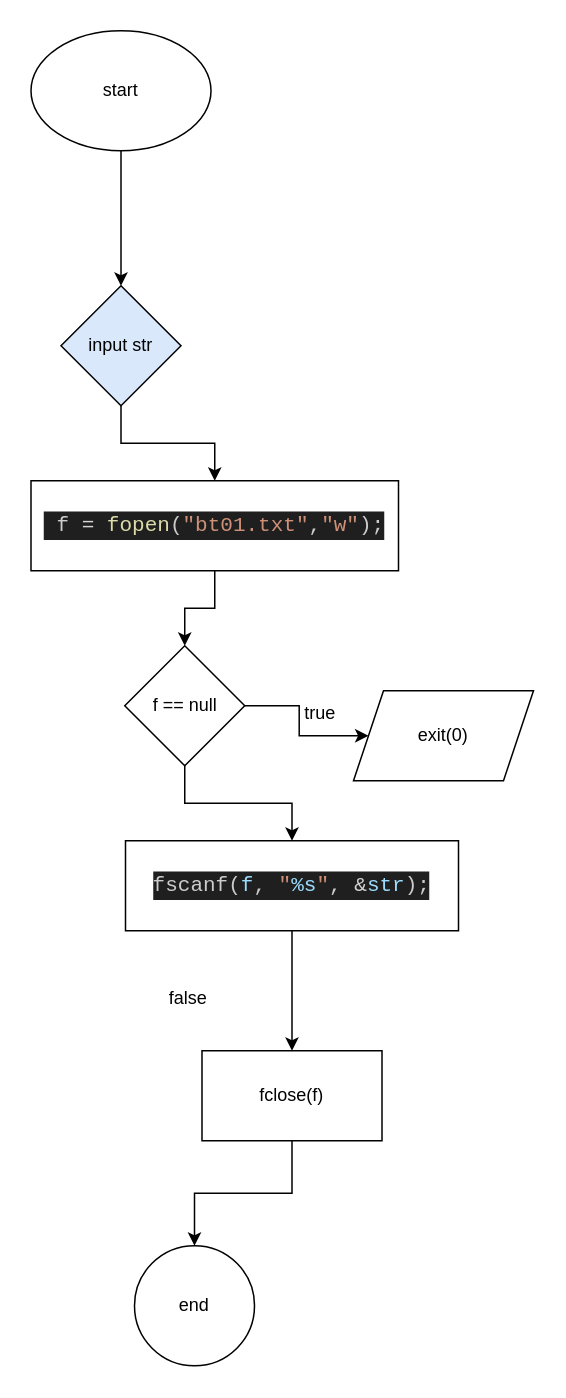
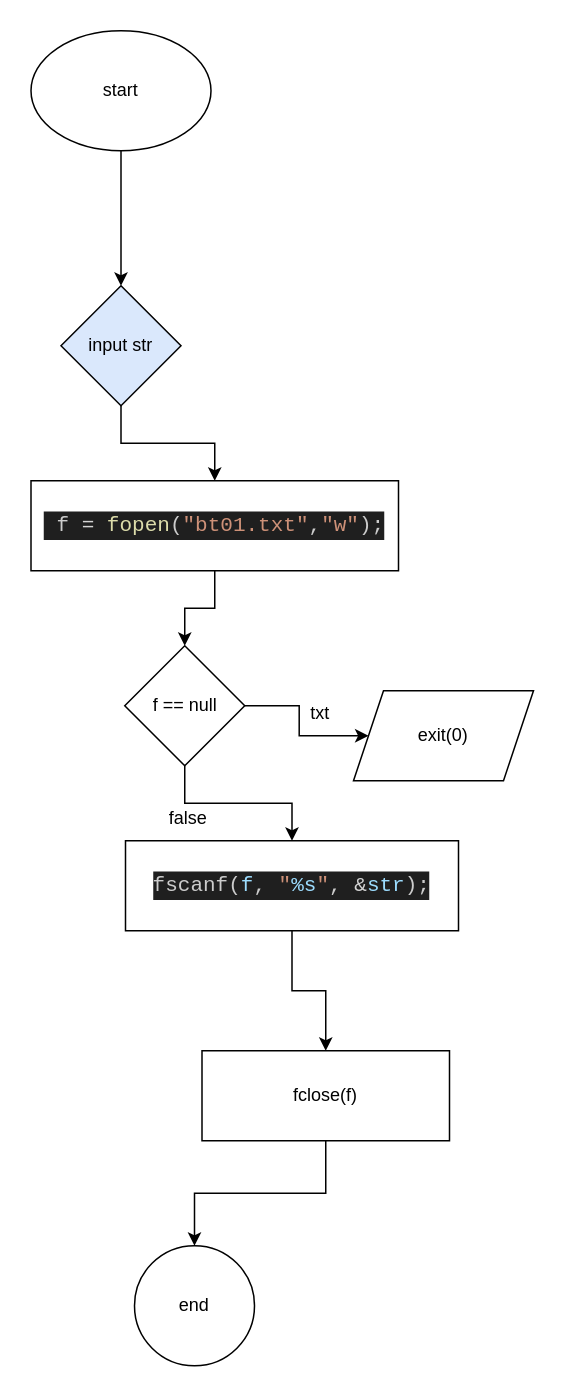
node "true": label "true" -> "txt"
node "false": moved (188, 998) -> (188, 818)
node "fclose(f)": size 180x90 -> 248x90
